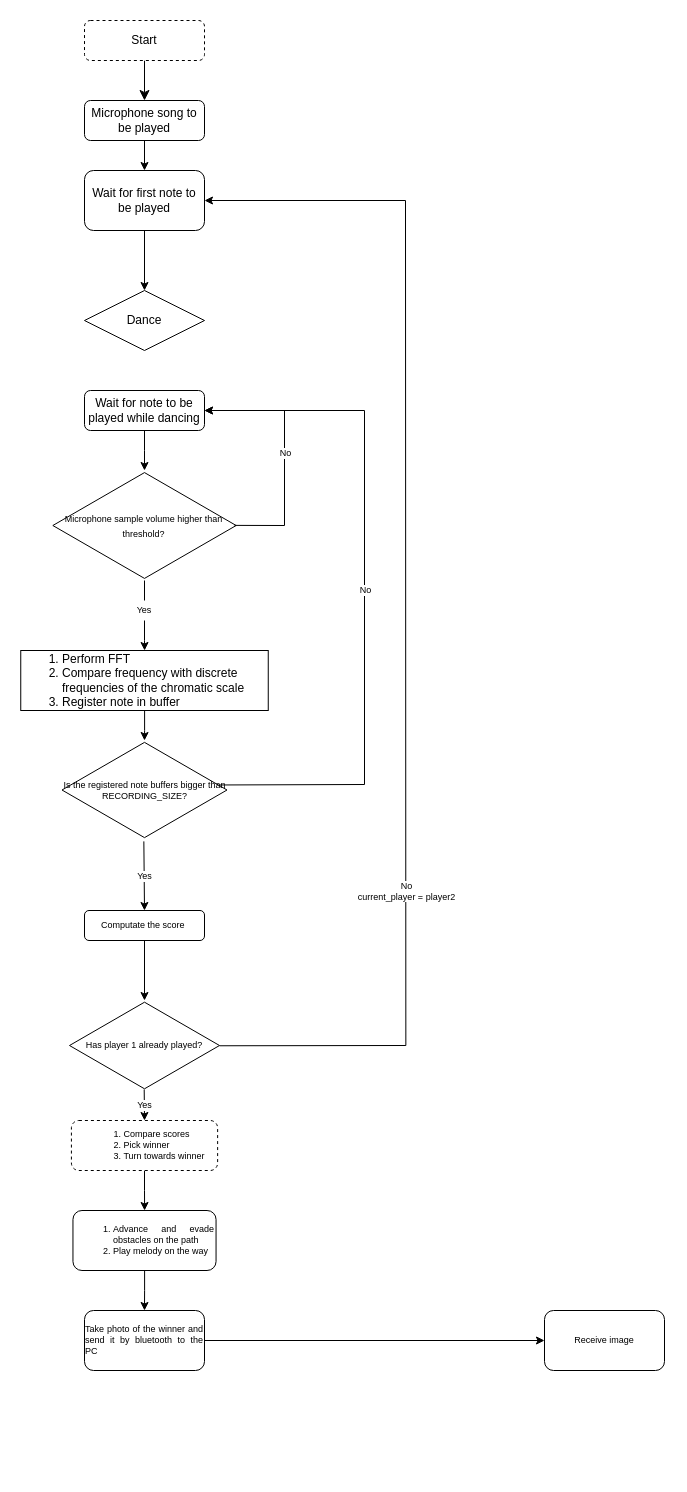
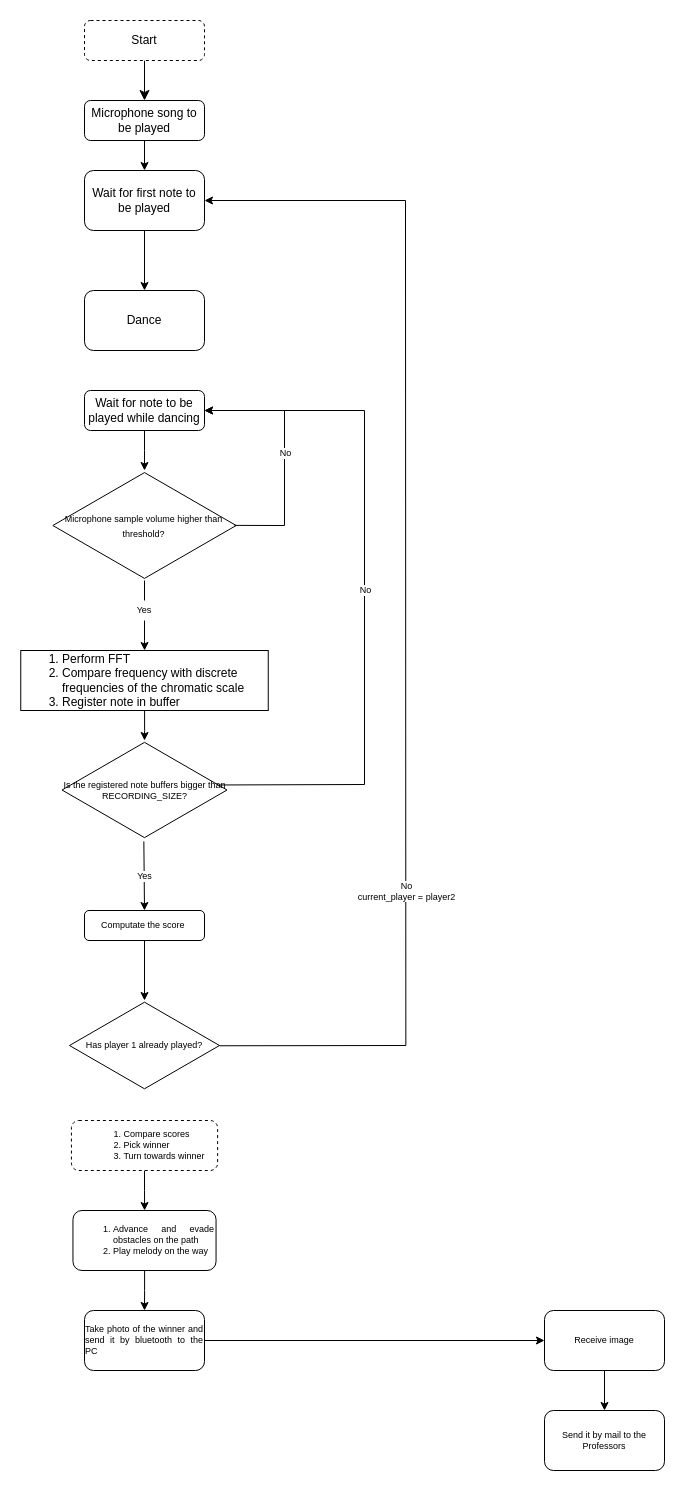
node "Dance": shape diamond -> rounded rectangle
edge "Has player 1 already played?" -> "Compare scores Pick winner Turn towards winner": removed, label "Yes"
edge "Receive image" -> "Send it by mail to the Professors": added
node "Send it by mail to the Professors": added
